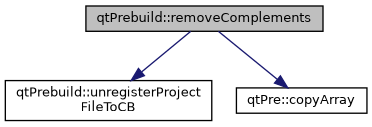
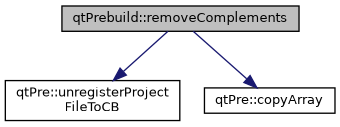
node "qtPrebuild::unregisterProject FileToCB": label "qtPrebuild::unregisterProject FileToCB" -> "qtPre::unregisterProject FileToCB"
